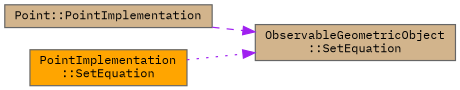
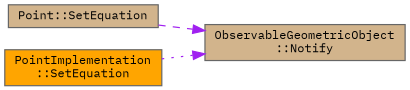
node "Point::PointImplementation": label "Point::PointImplementation" -> "Point::SetEquation"
node "ObservableGeometricObject ::SetEquation": label "ObservableGeometricObject ::SetEquation" -> "ObservableGeometricObject ::Notify"
